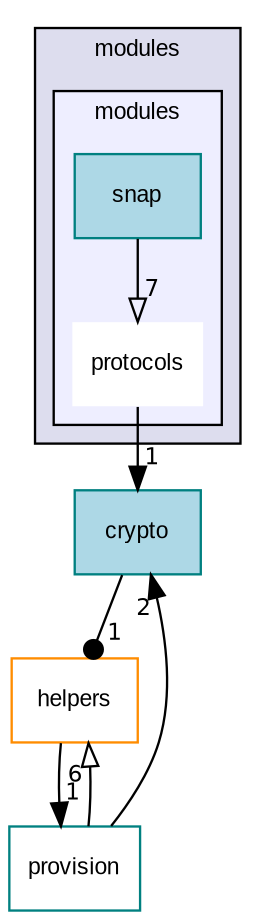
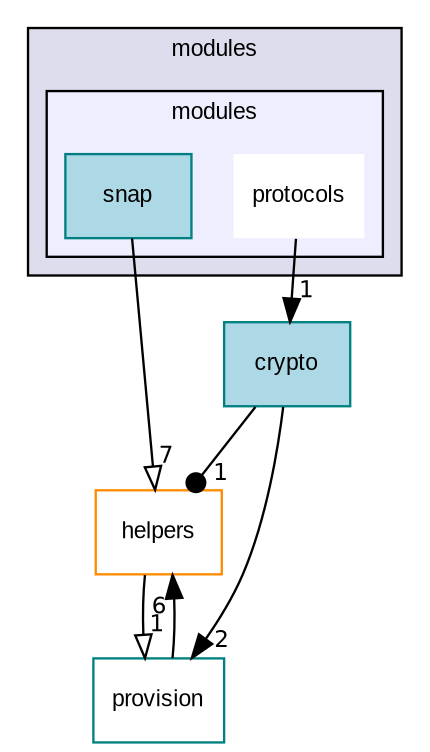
edge "snap" -> "protocols": now "snap" -> "helpers"
edge "provision" -> "crypto": reversed
edge "helpers" -> "provision": arrowhead normal -> onormal
edge "provision" -> "helpers": arrowhead onormal -> normal
